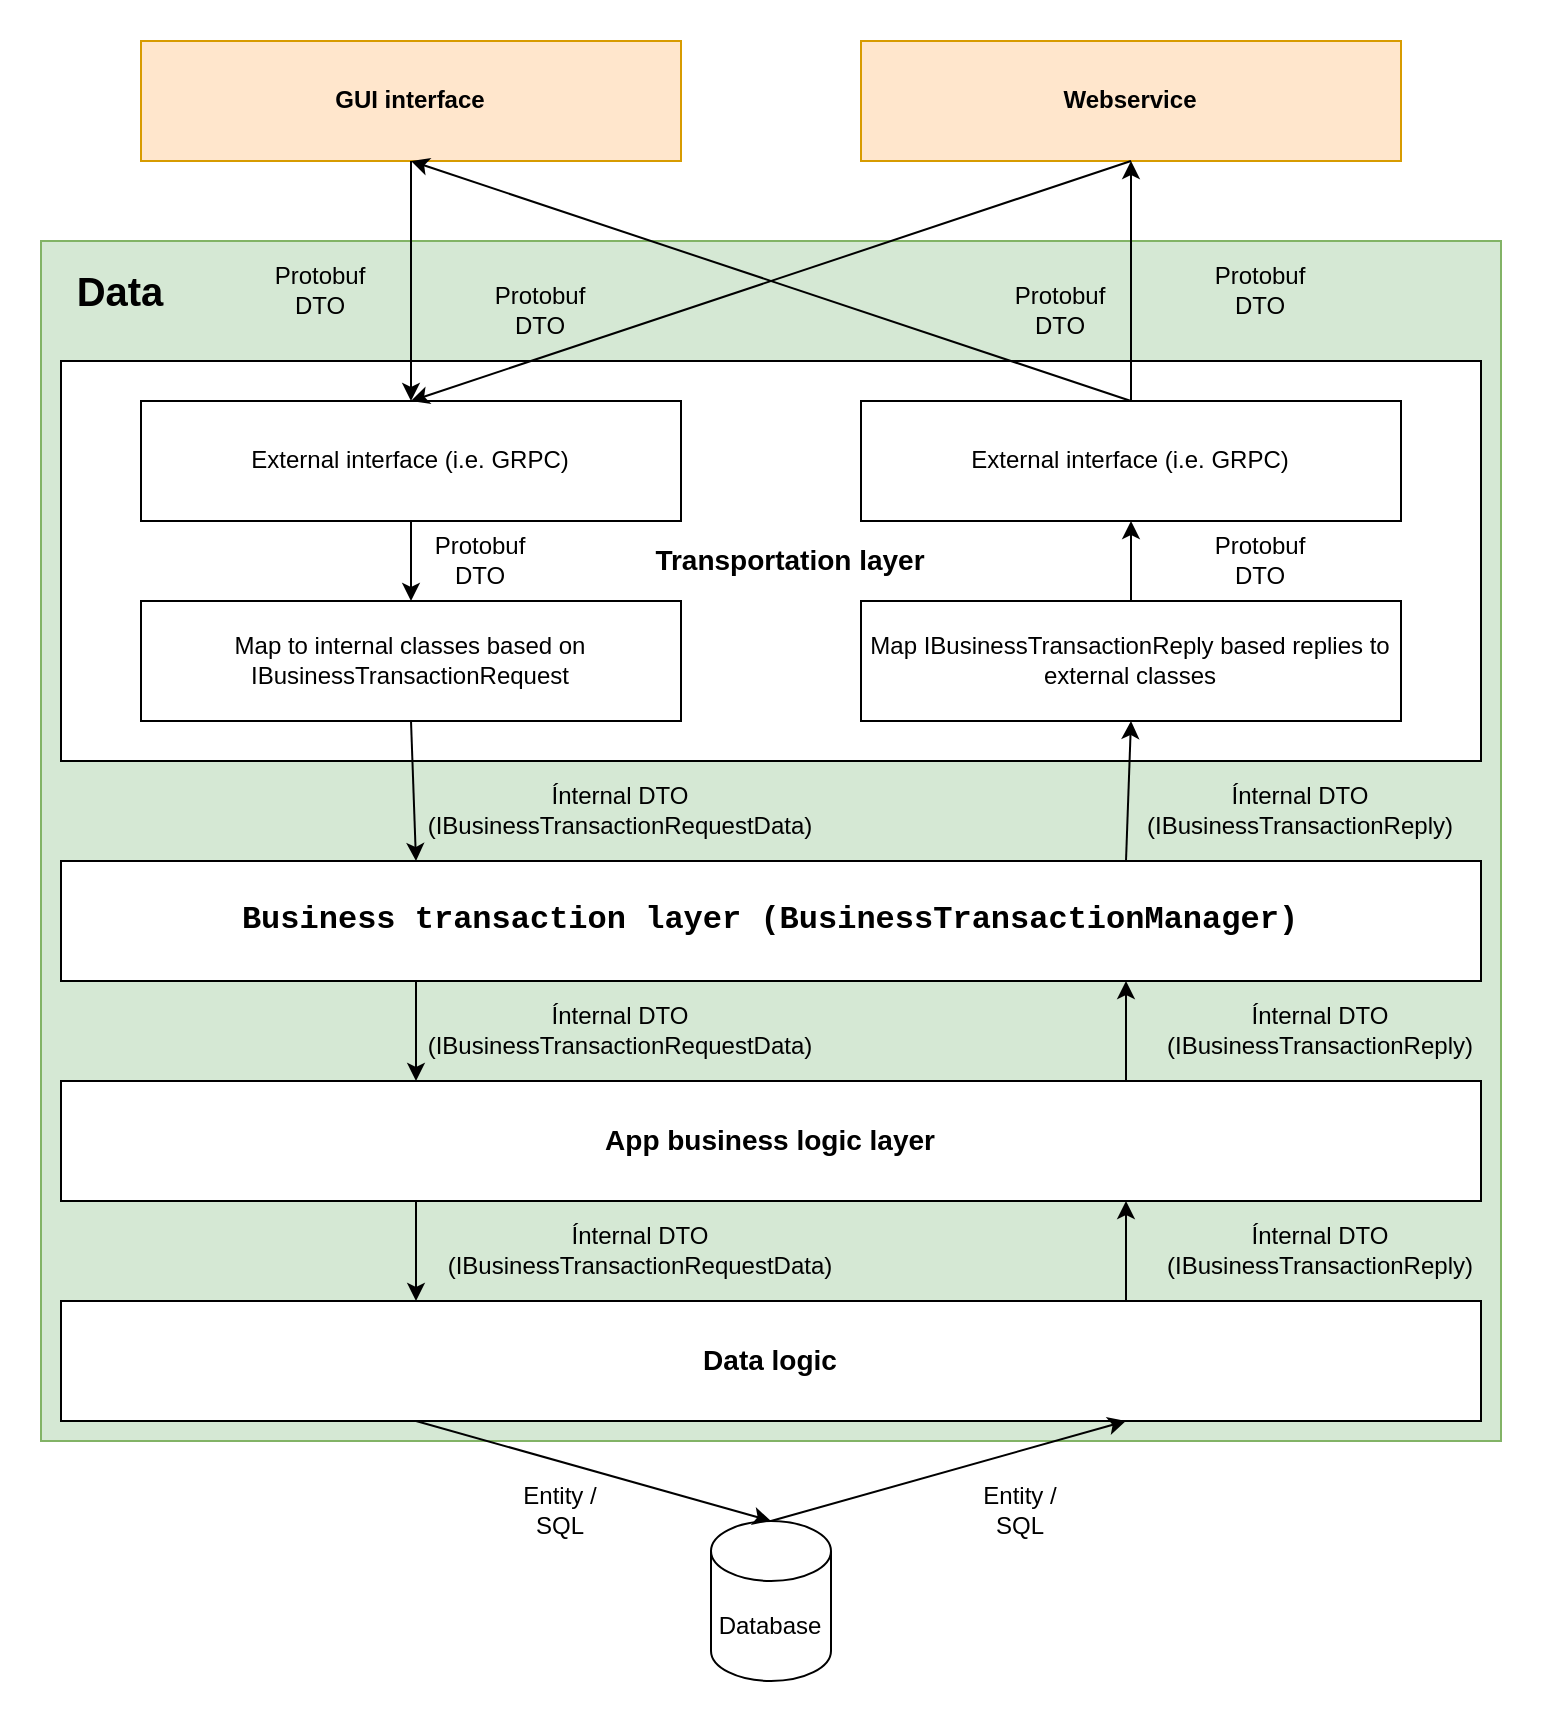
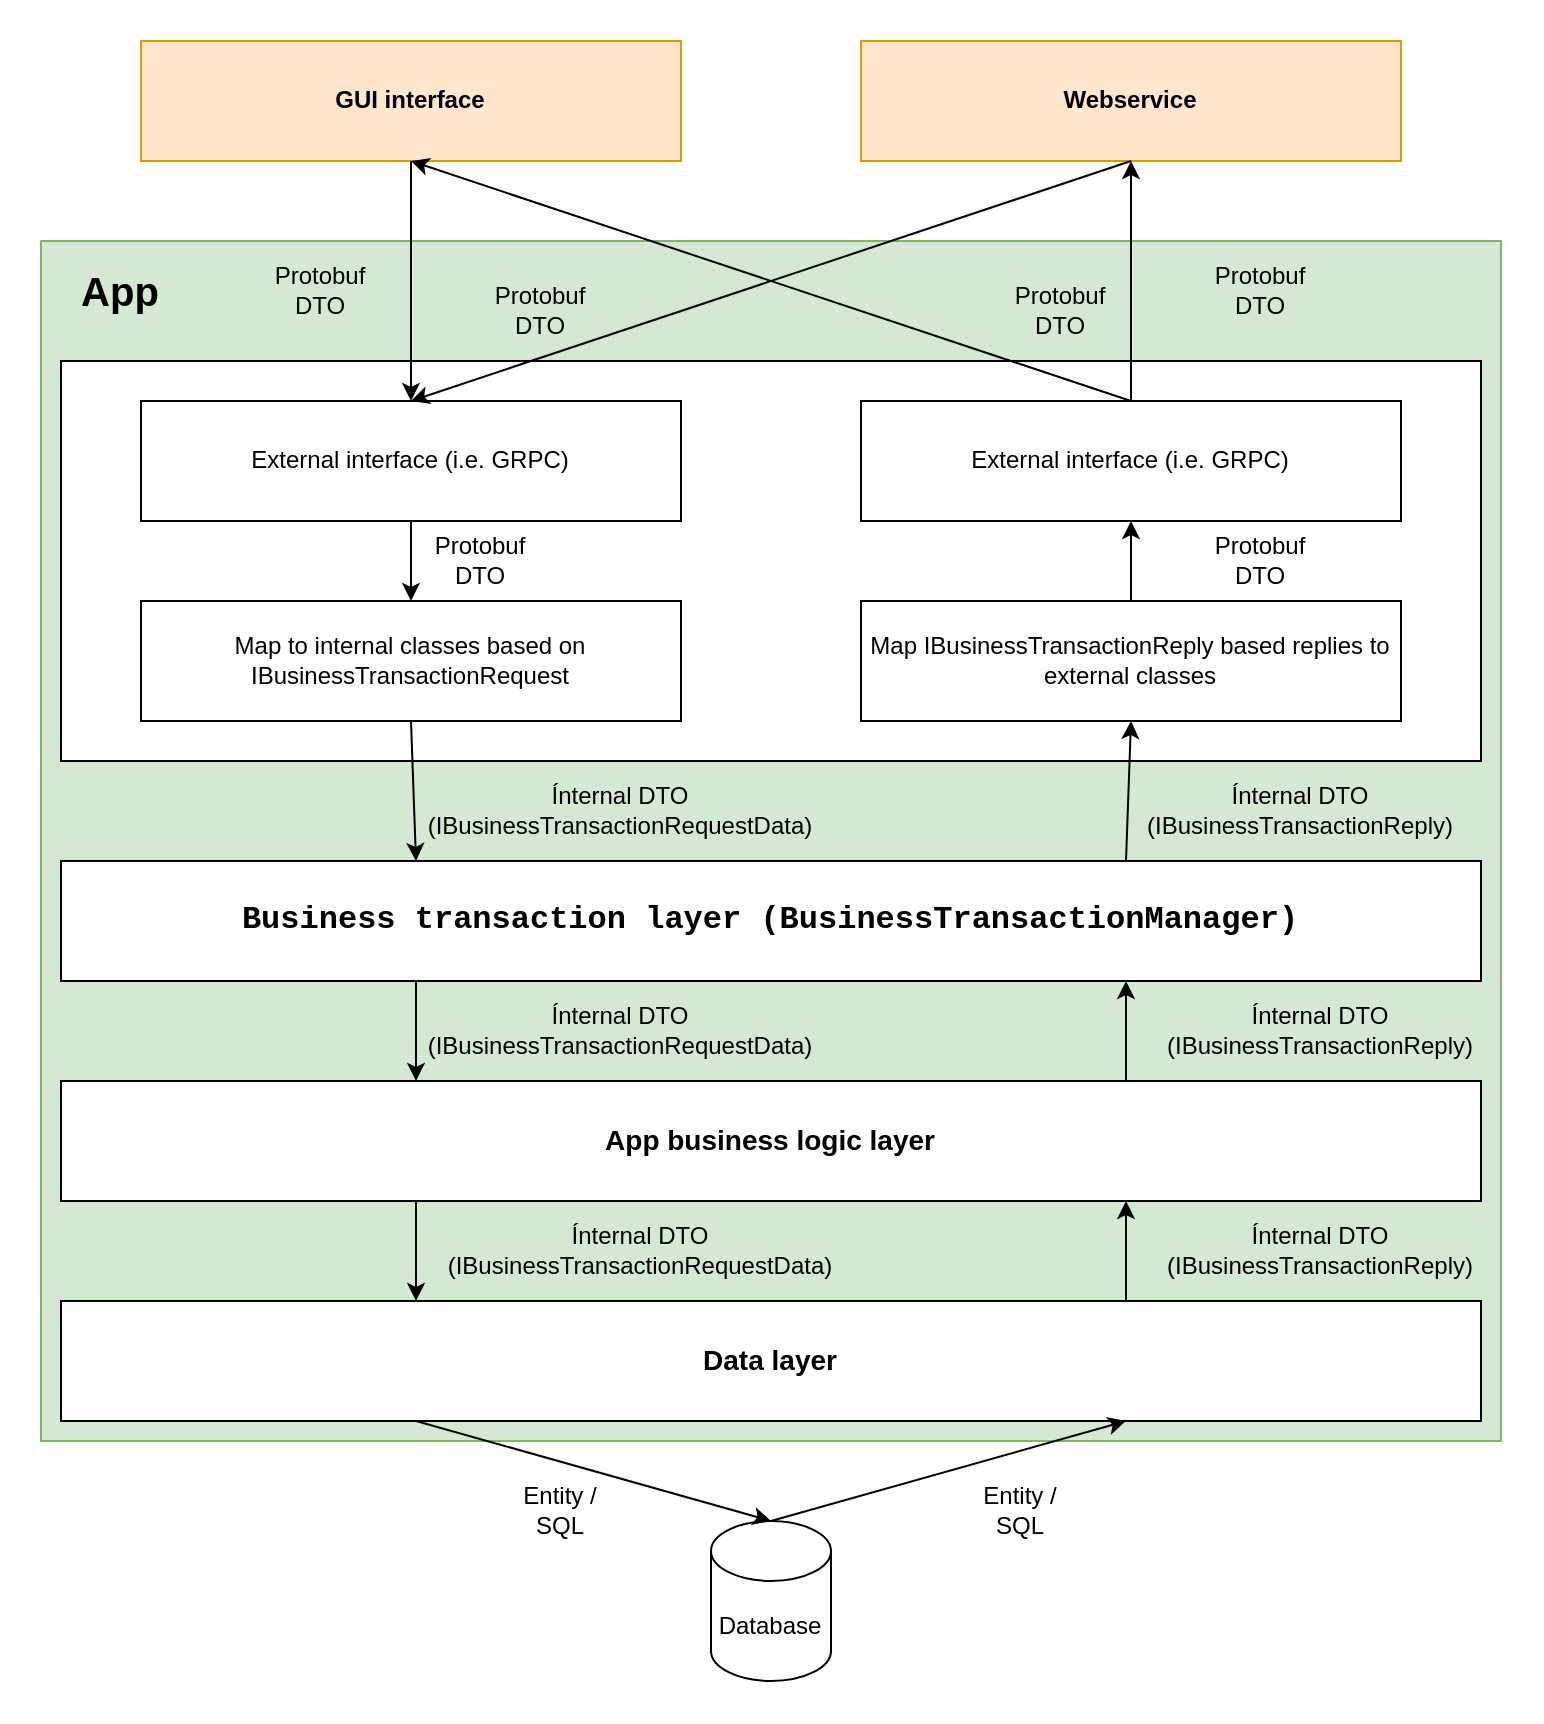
node "Data": label "Data" -> "App"
node "Transportation layer": removed
node "Data logic": label "Data logic" -> "Data layer"
